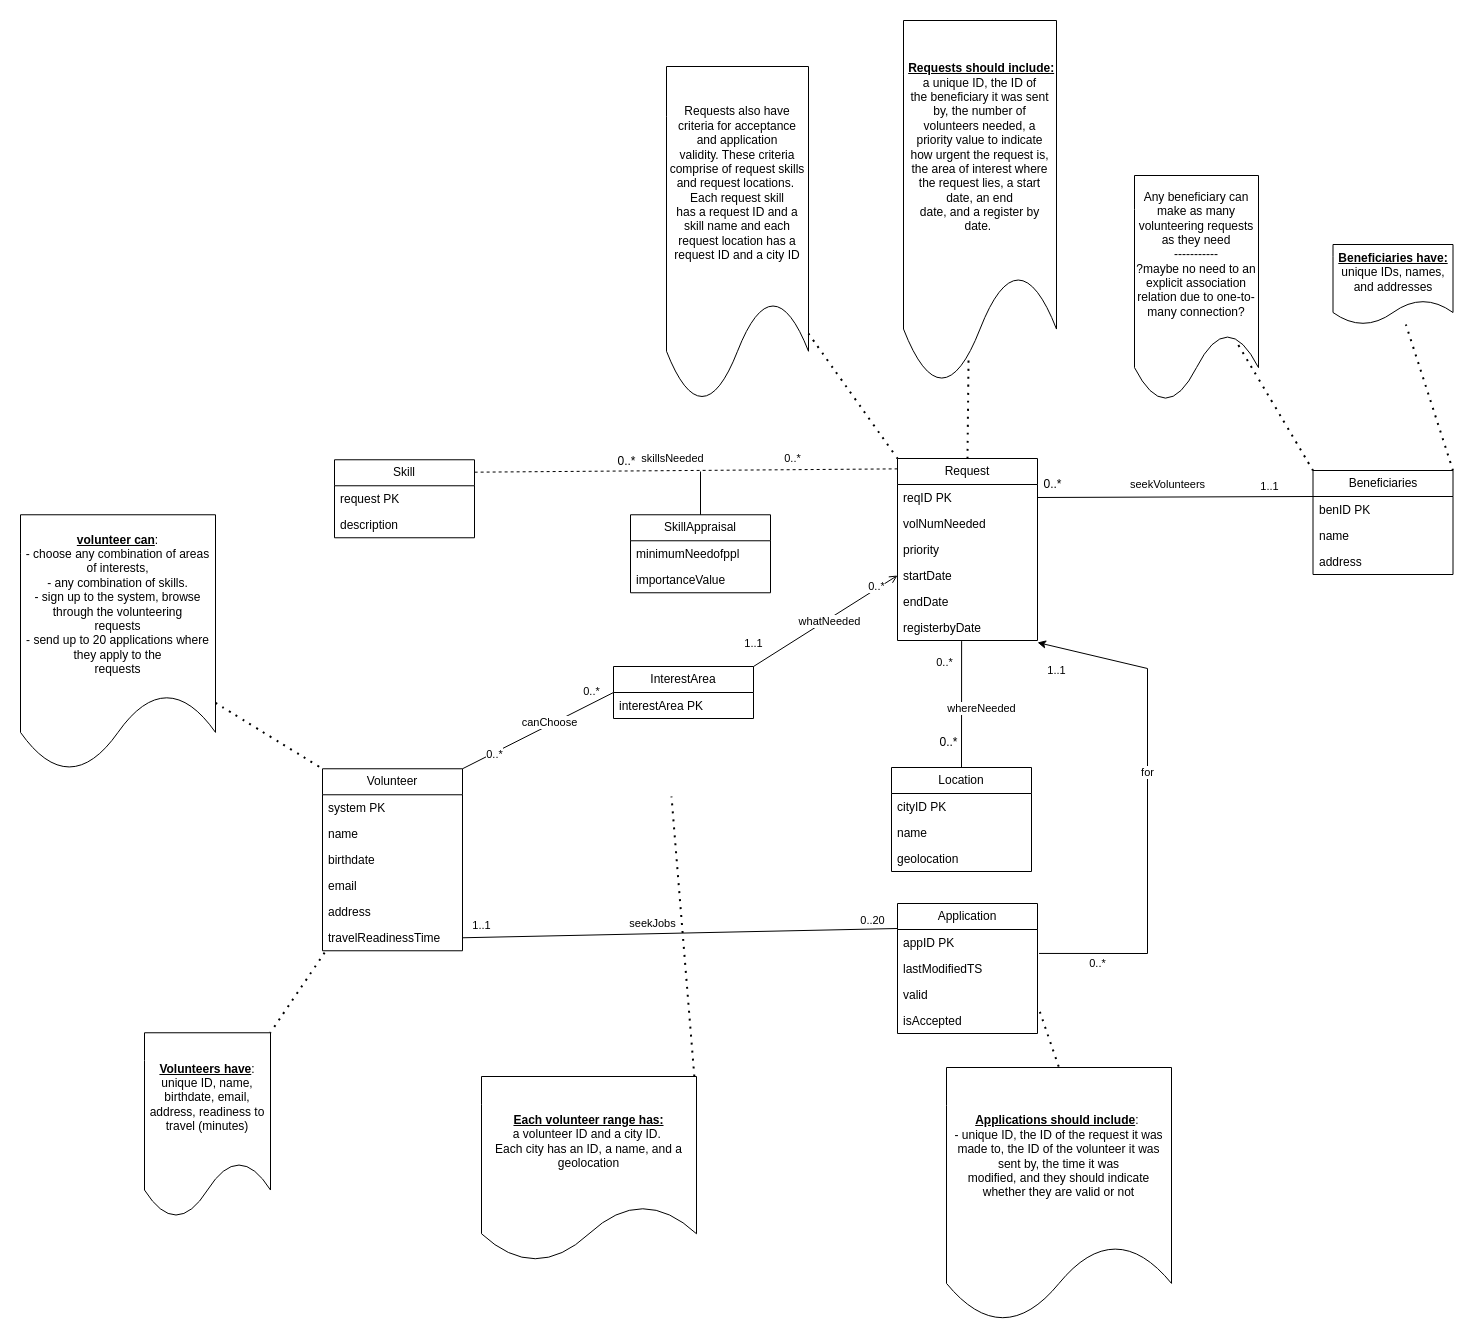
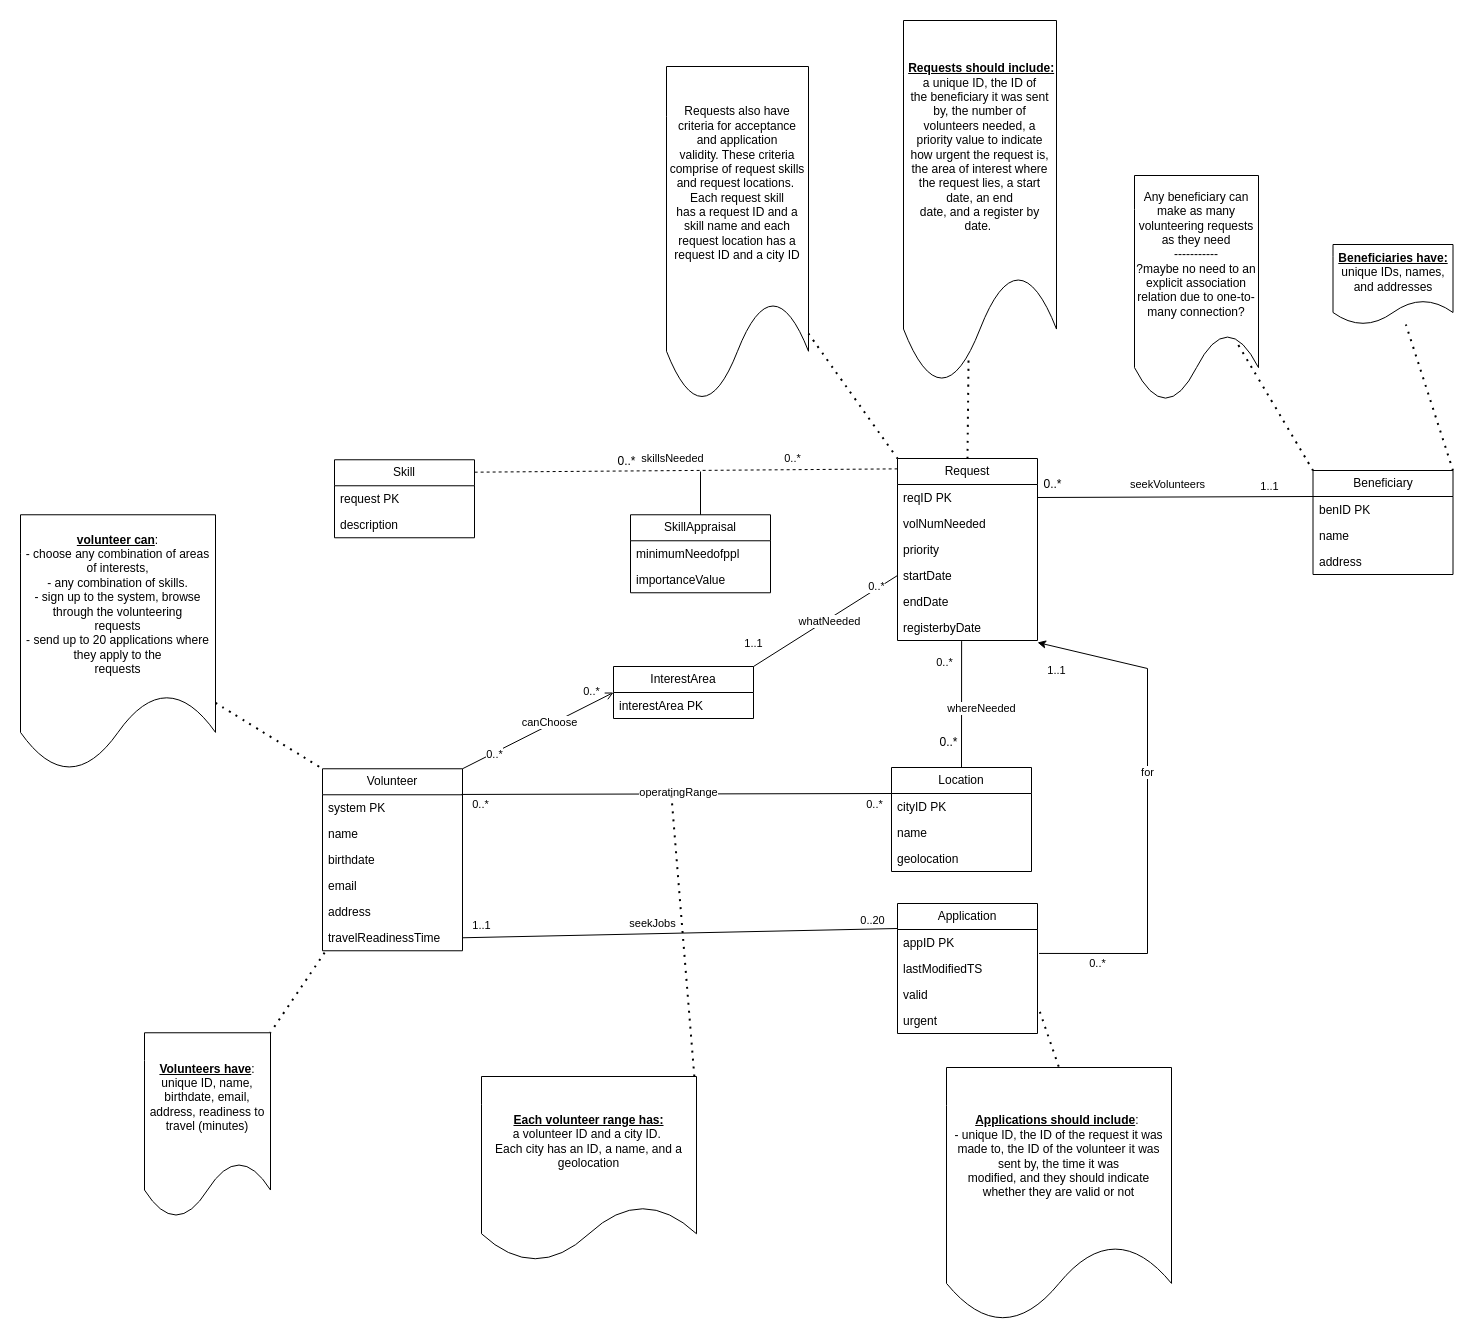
node "Beneficiaries": label "Beneficiaries" -> "Beneficiary"
edge "InterestArea" -> "startDate": arrowhead open -> none
edge "InterestArea" -- "Volunteer": arrowhead none -> open
edge "Location" -- "Volunteer": added, labels "operatingRange", "0..*", "0..*"
node "isAccepted": label "isAccepted" -> "urgent"
